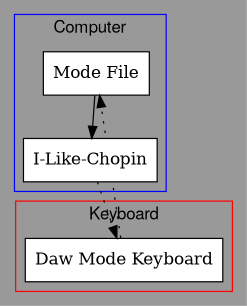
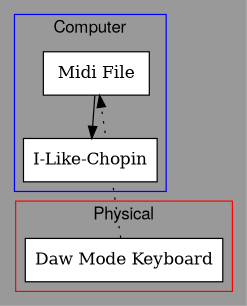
node "Mode File": label "Mode File" -> "Midi File"
edge "I-Like-Chopin" -> "Daw Mode Keyboard": removed
cluster "Keyboard": label "Keyboard" -> "Physical"
